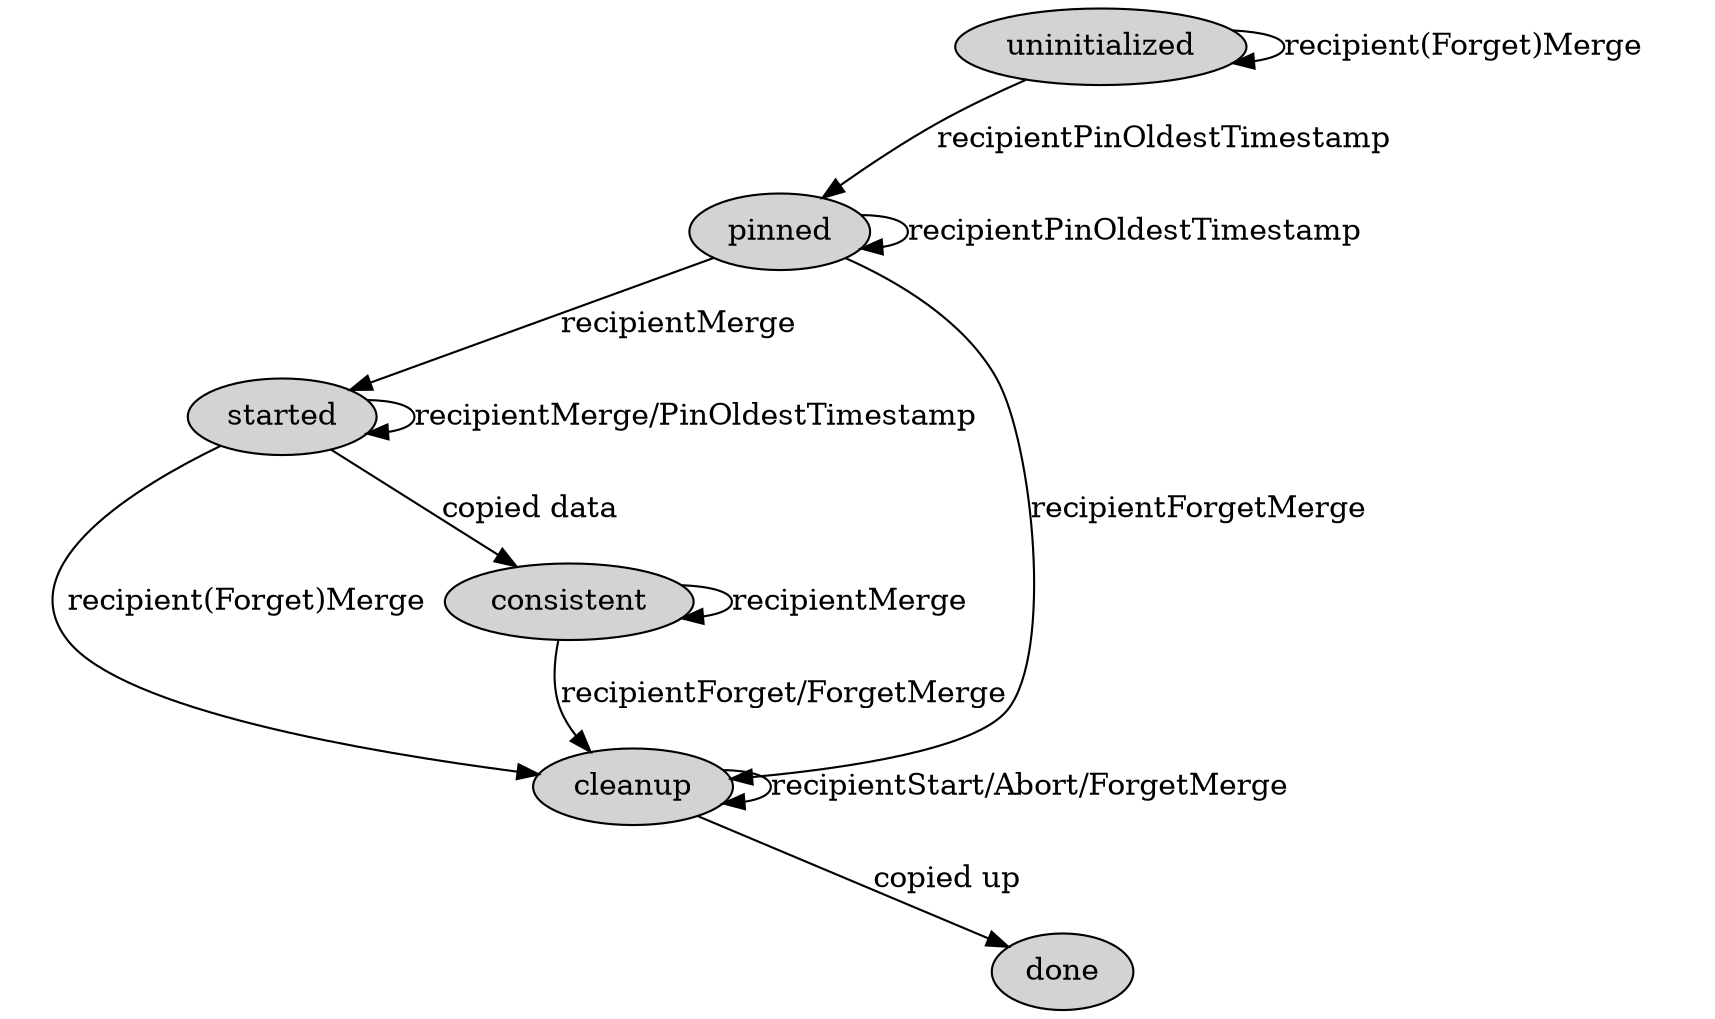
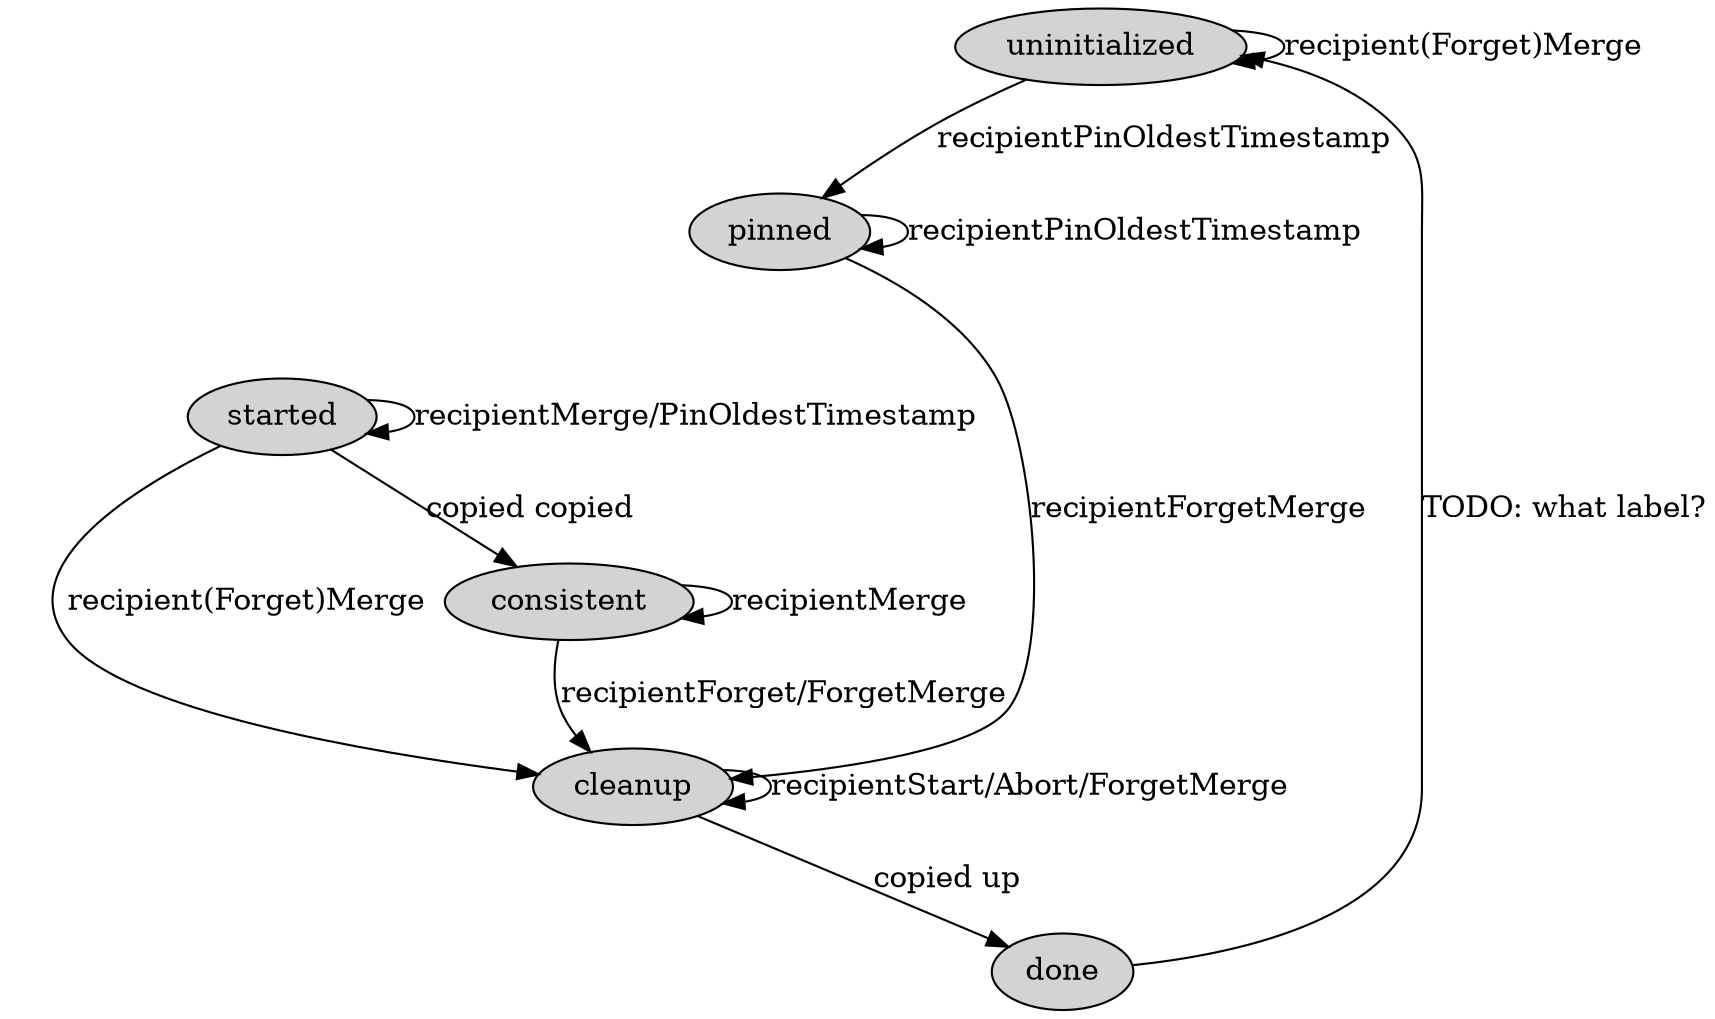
edge "pinned" -> "started": removed, label "recipientMerge"
edge "started" -> "consistent": label "copied data" -> "copied copied"
edge "done" -> "uninitialized": added, label "TODO: what label?"
